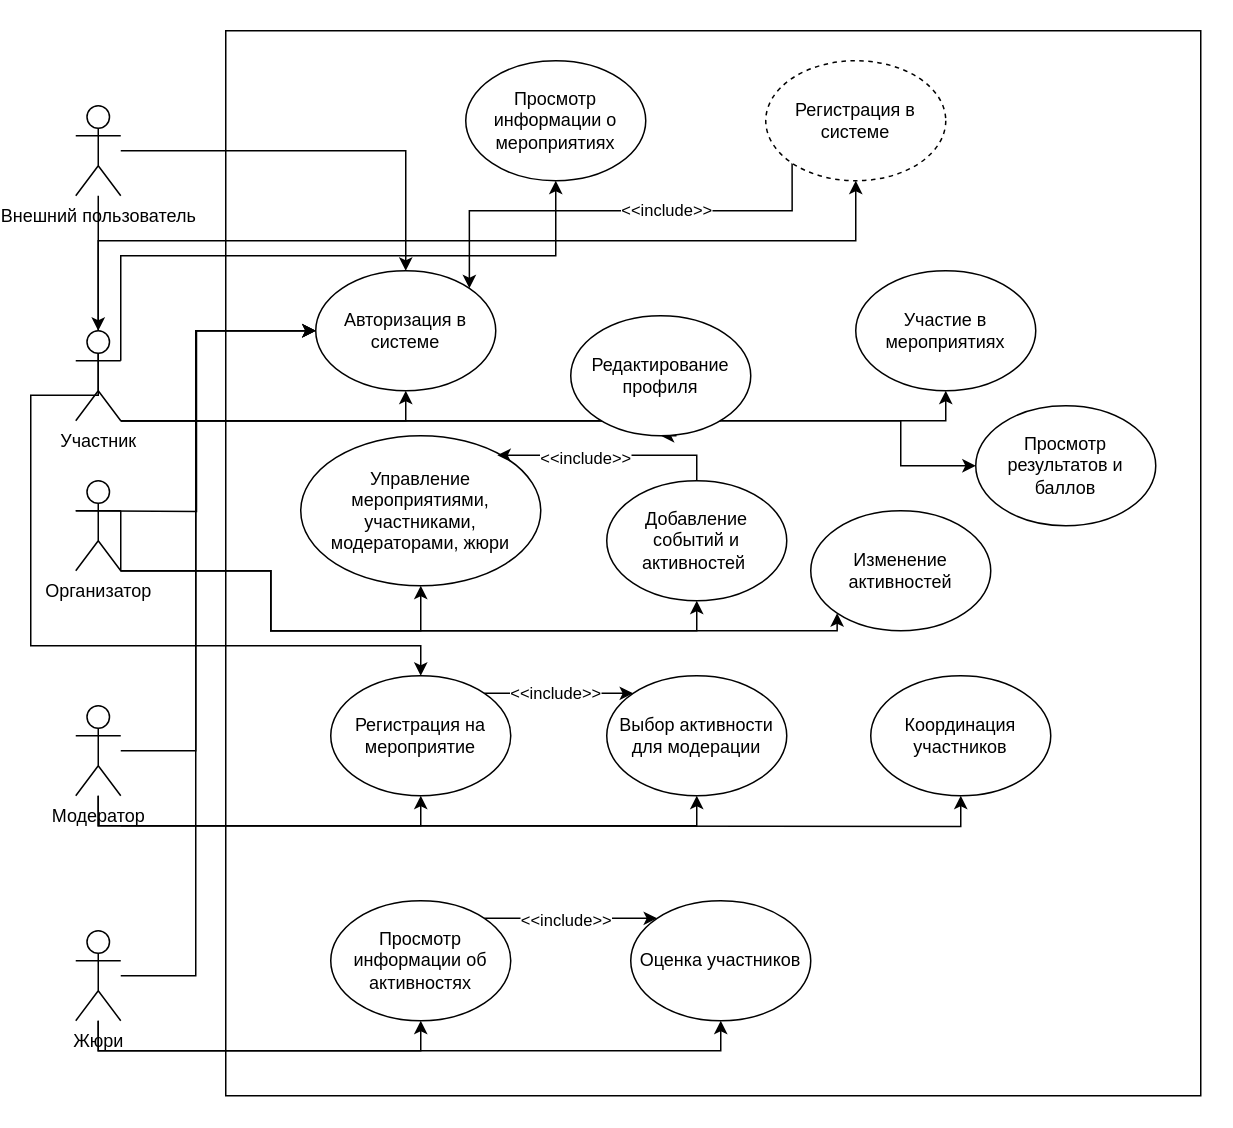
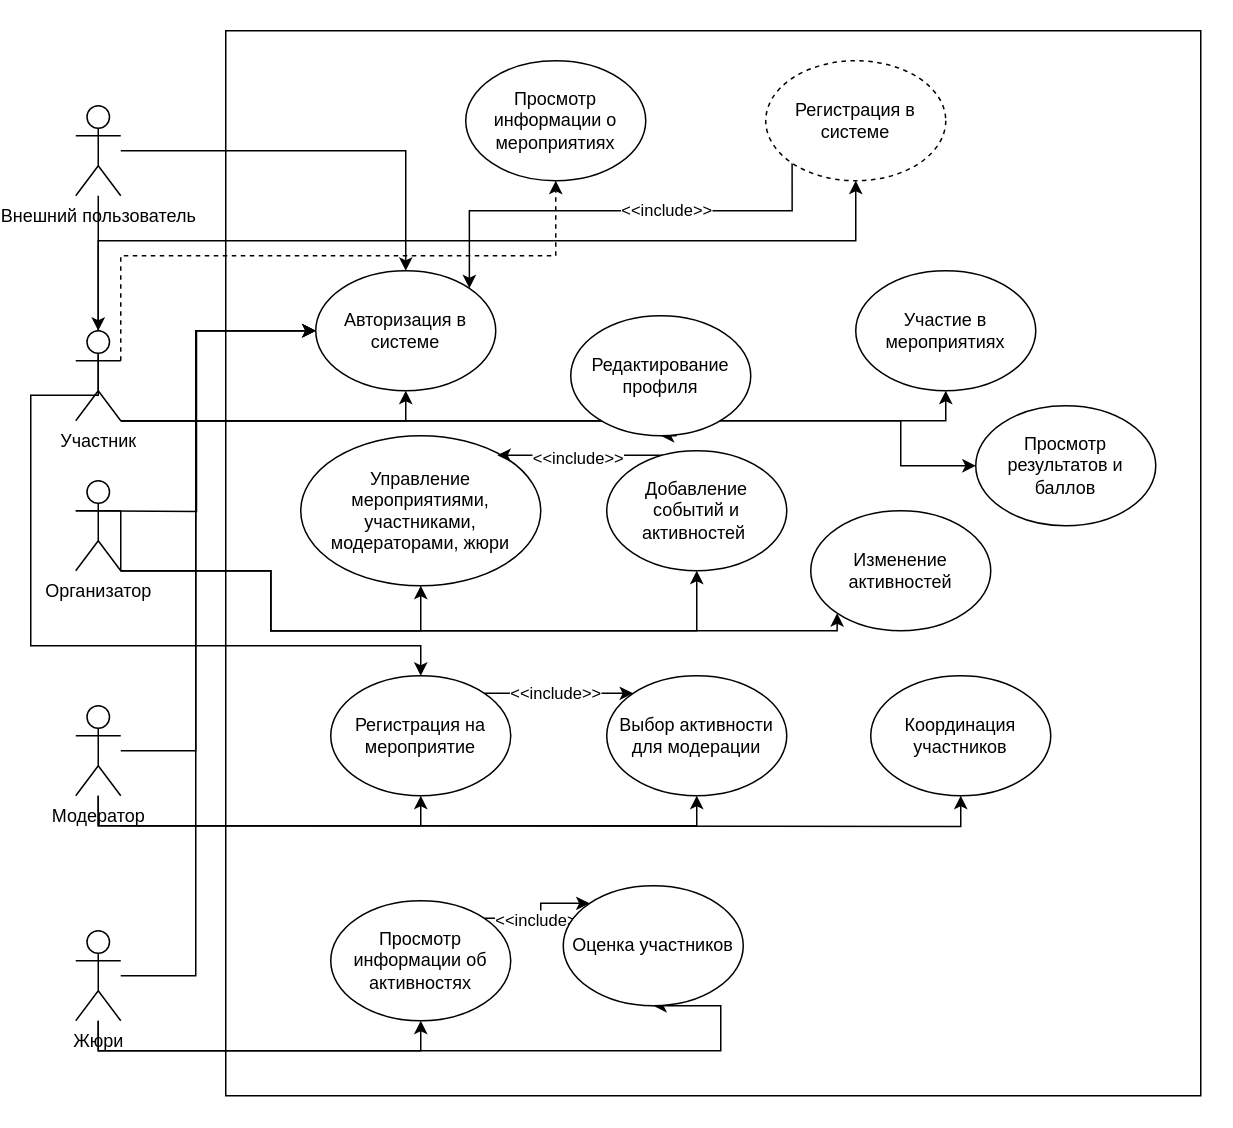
edge "Участник" -> "Просмотр информации о мероприятиях": style solid -> dashed
node "Добавление событий и активностей": moved (697, 541) -> (697, 511)
node "Оценка участников": moved (721, 961) -> (653, 946)
